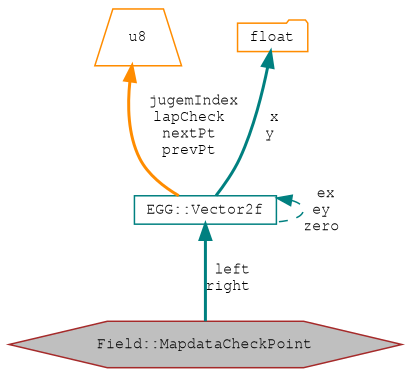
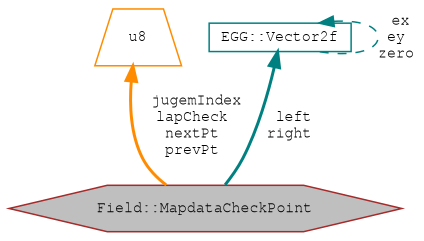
node "float": removed
edge "EGG::Vector2f" -> "u8": now "Field::MapdataCheckPoint" -> "u8"
